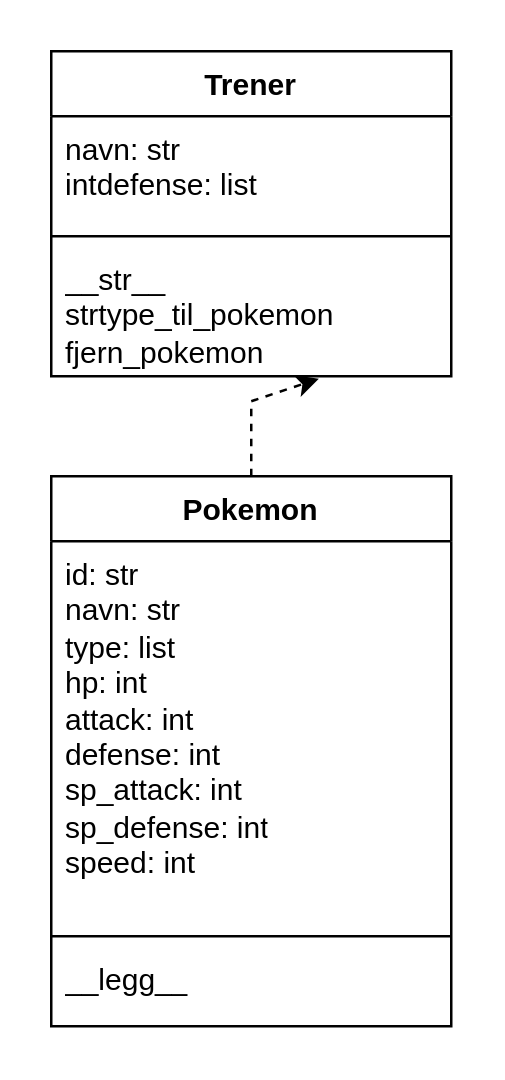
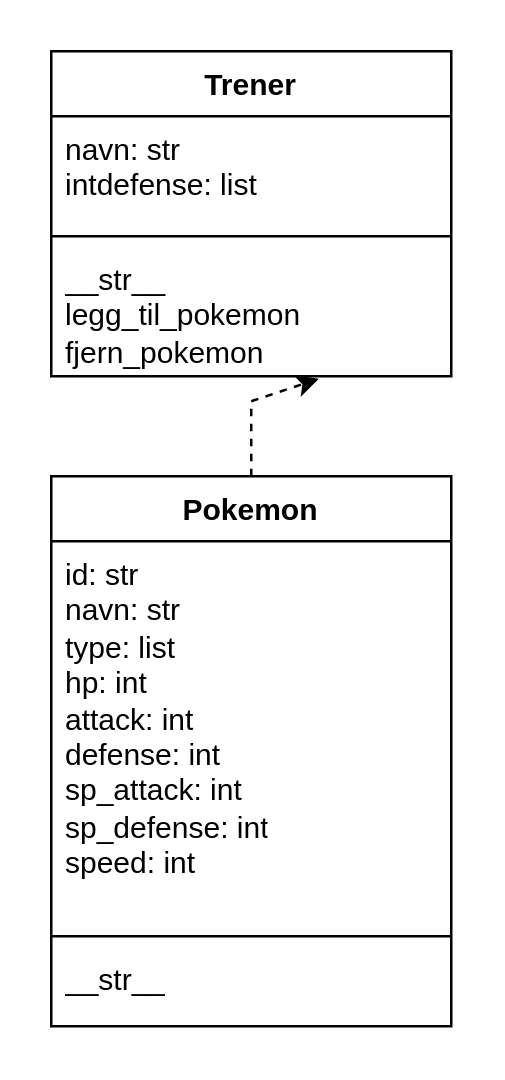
node "__str__strtype_til_pokemonfjern_pokemon": label "__str__strtype_til_pokemonfjern_pokemon" -> "__str__legg_til_pokemonfjern_pokemon"
node "__legg__": label "__legg__" -> "__str__"
